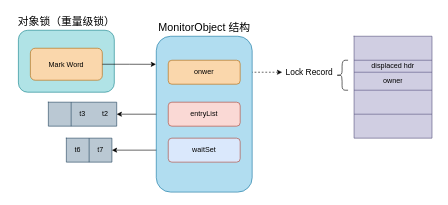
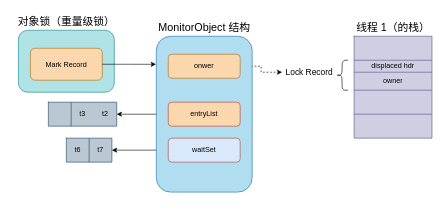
node "线程 1（的栈）": added
node "Mark Word": label "Mark Word" -> "Mark Record"
node "onwer": moved (204, 72) -> (204, 66)
node "entryList": fillcolor #fad9d5 -> #fad7ac
